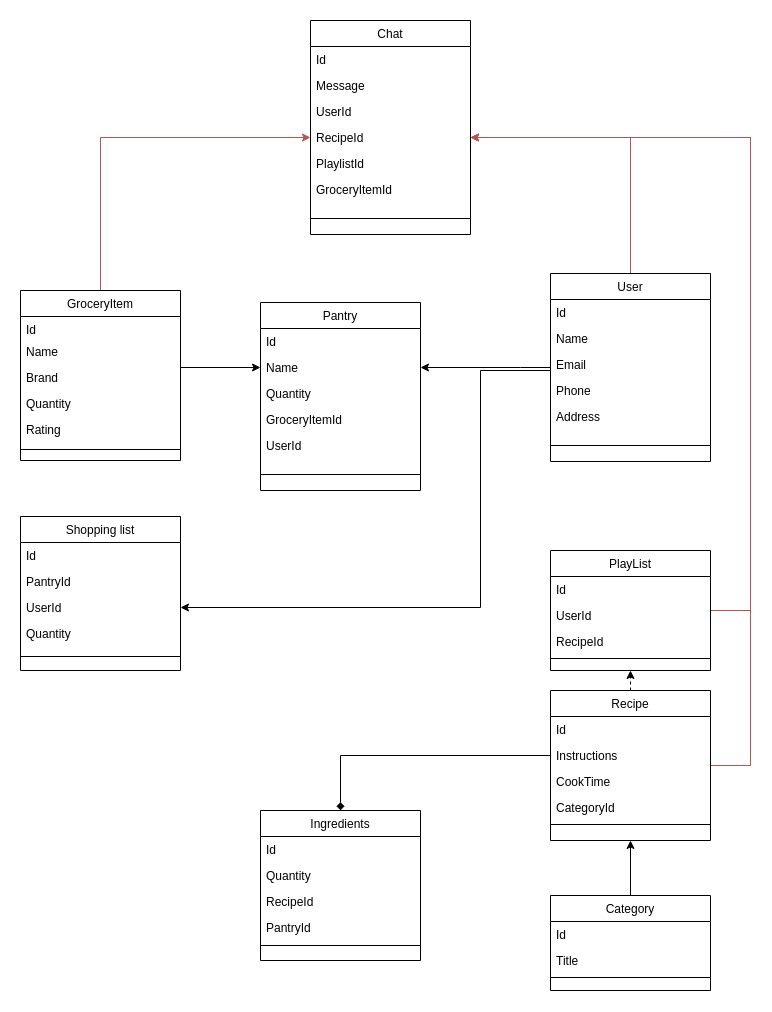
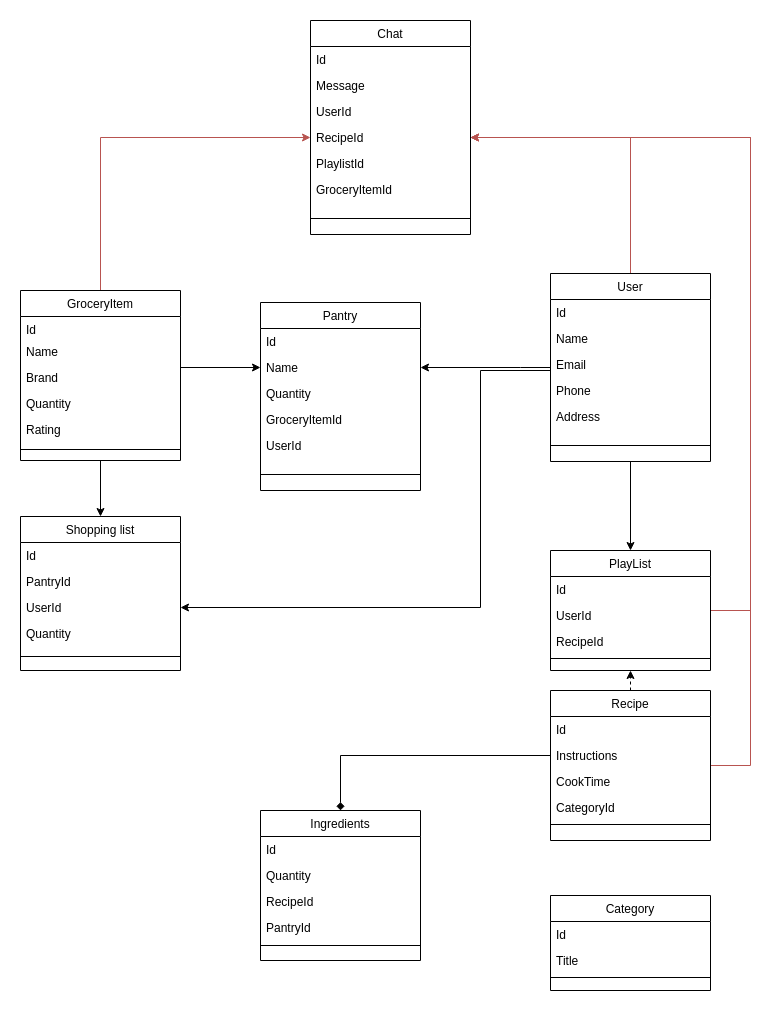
edge "GroceryItem" -> "Shopping list": added
edge "User" -> "PlayList": added
edge "Category" -> "Recipe": removed
